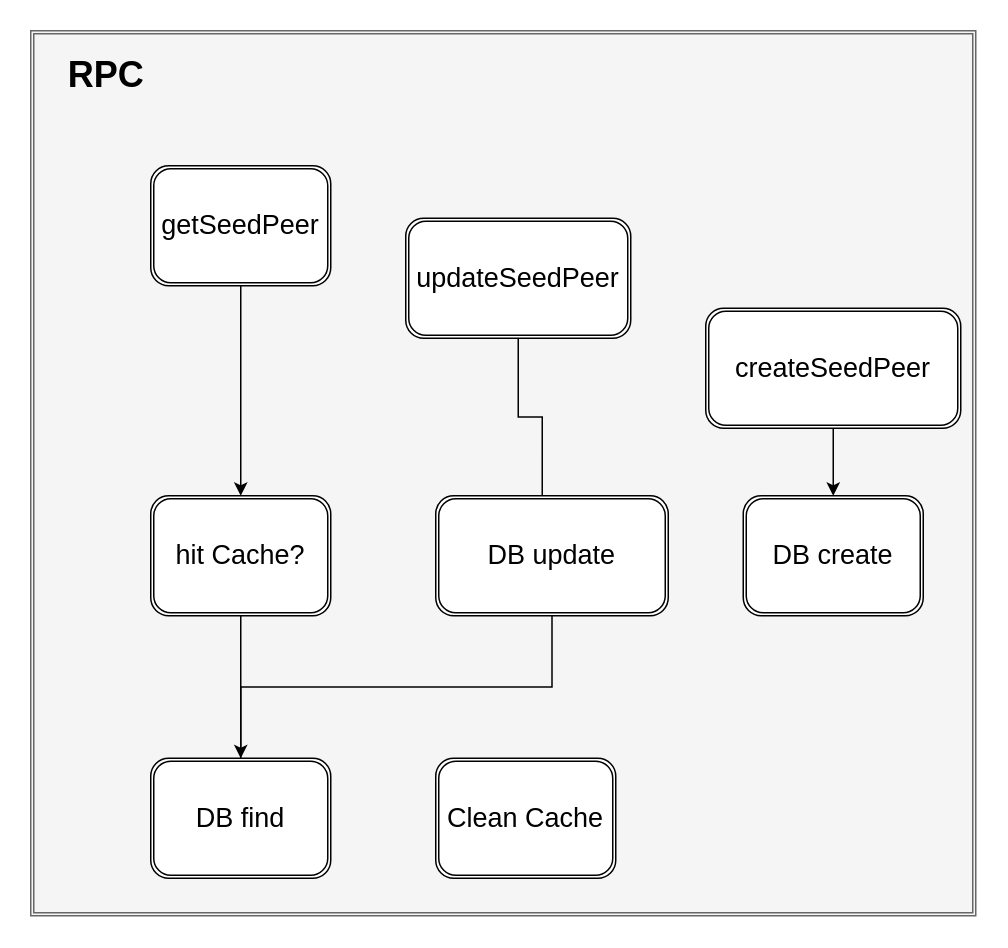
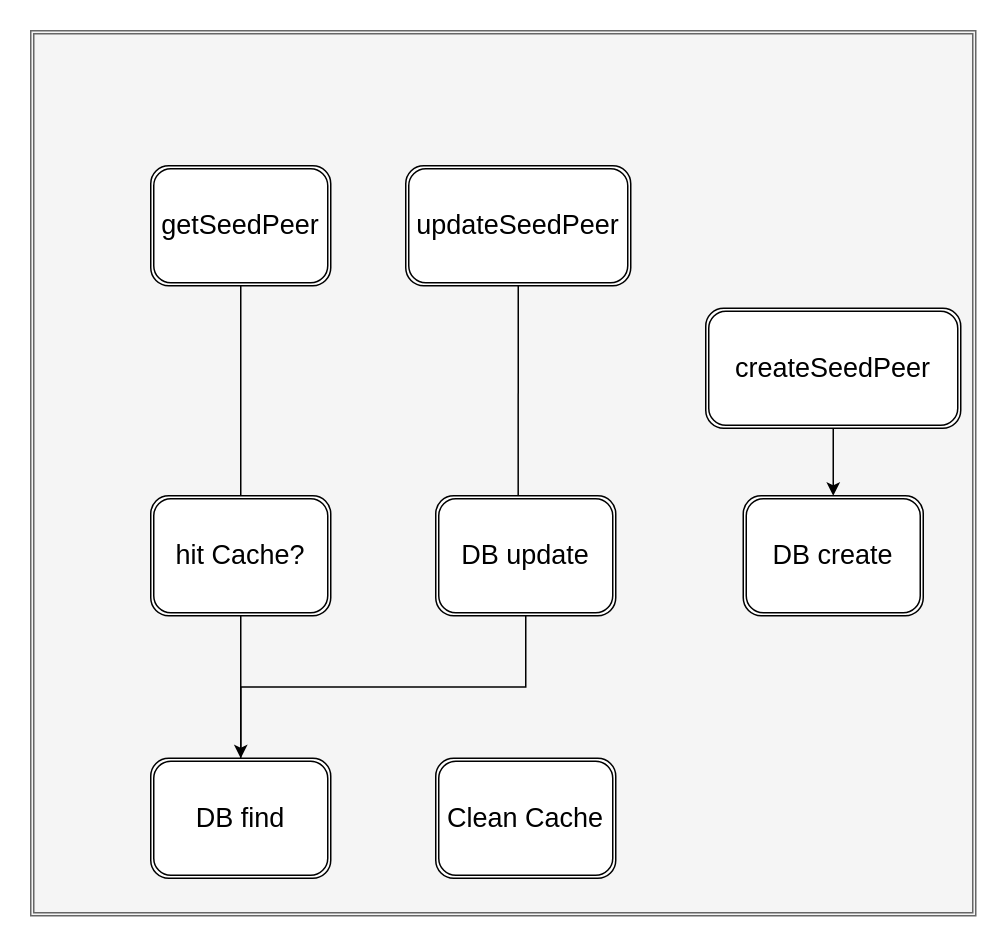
node "RPC": removed
node "updateSeedPeer": moved (518, 278) -> (518, 226)
edge "getSeedPeer" -> "hit Cache?": arrowhead classic -> none
node "DB update": size 233x120 -> 180x120
